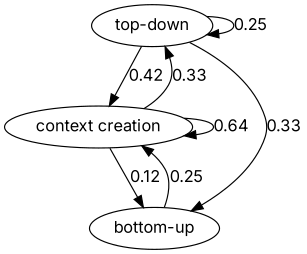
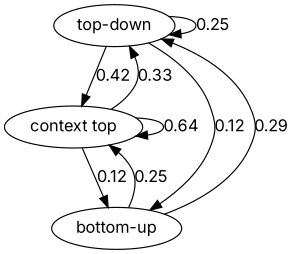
node "context creation": label "context creation" -> "context top"
edge "top-down" -> "bottom-up": label "0.33" -> "0.12"
edge "bottom-up" -> "top-down": added, label "0.29"
